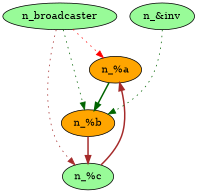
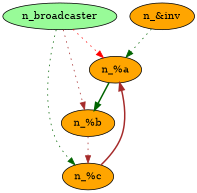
node "n_&inv": fillcolor palegreen -> orange
edge "n_broadcaster" -> "n_%b": color darkgreen -> brown
edge "n_&inv" -> "n_%b": now "n_&inv" -> "n_%a"
edge "n_broadcaster" -> "n_%c": color brown -> darkgreen
edge "n_%b" -> "n_%c": style bold -> dotted
node "n_%c": fillcolor palegreen -> orange
